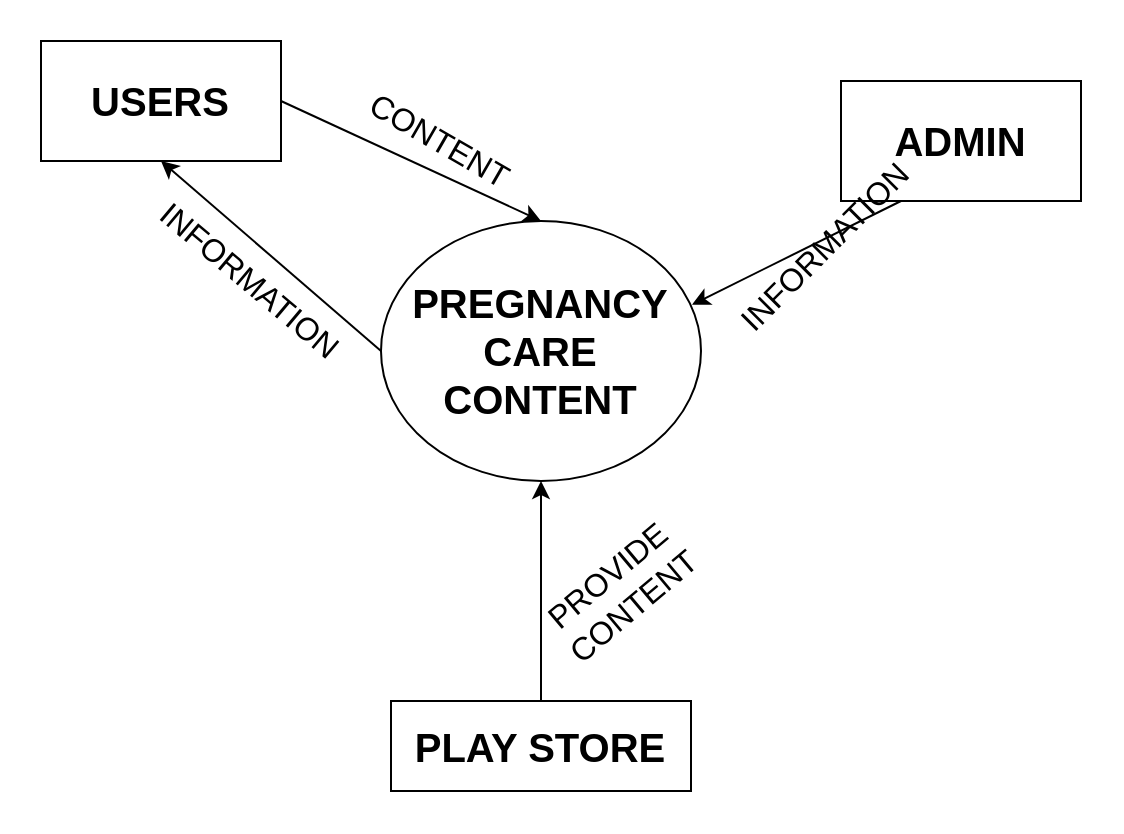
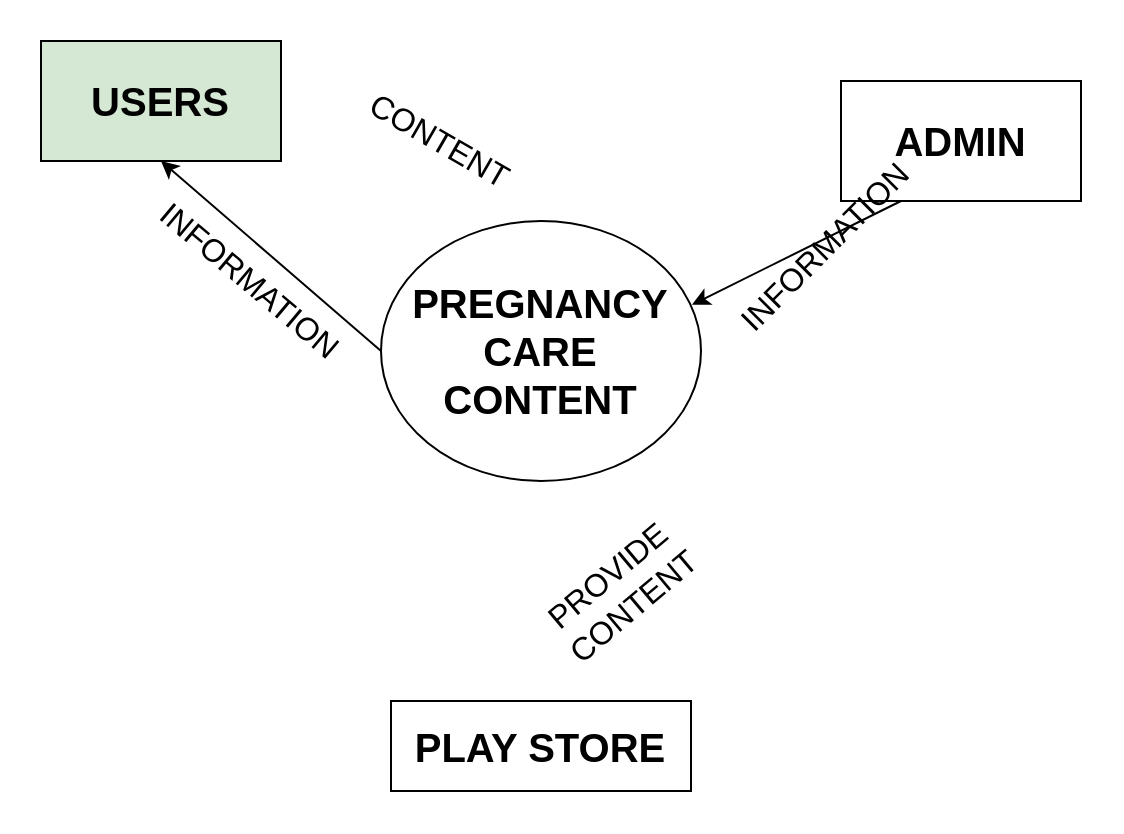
node "USERS": fillcolor #ffffff -> #d5e8d4
edge "USERS" -> "PREGNANCY CARE CONTENT": removed
edge "PLAY STORE" -> "PREGNANCY CARE CONTENT": removed
